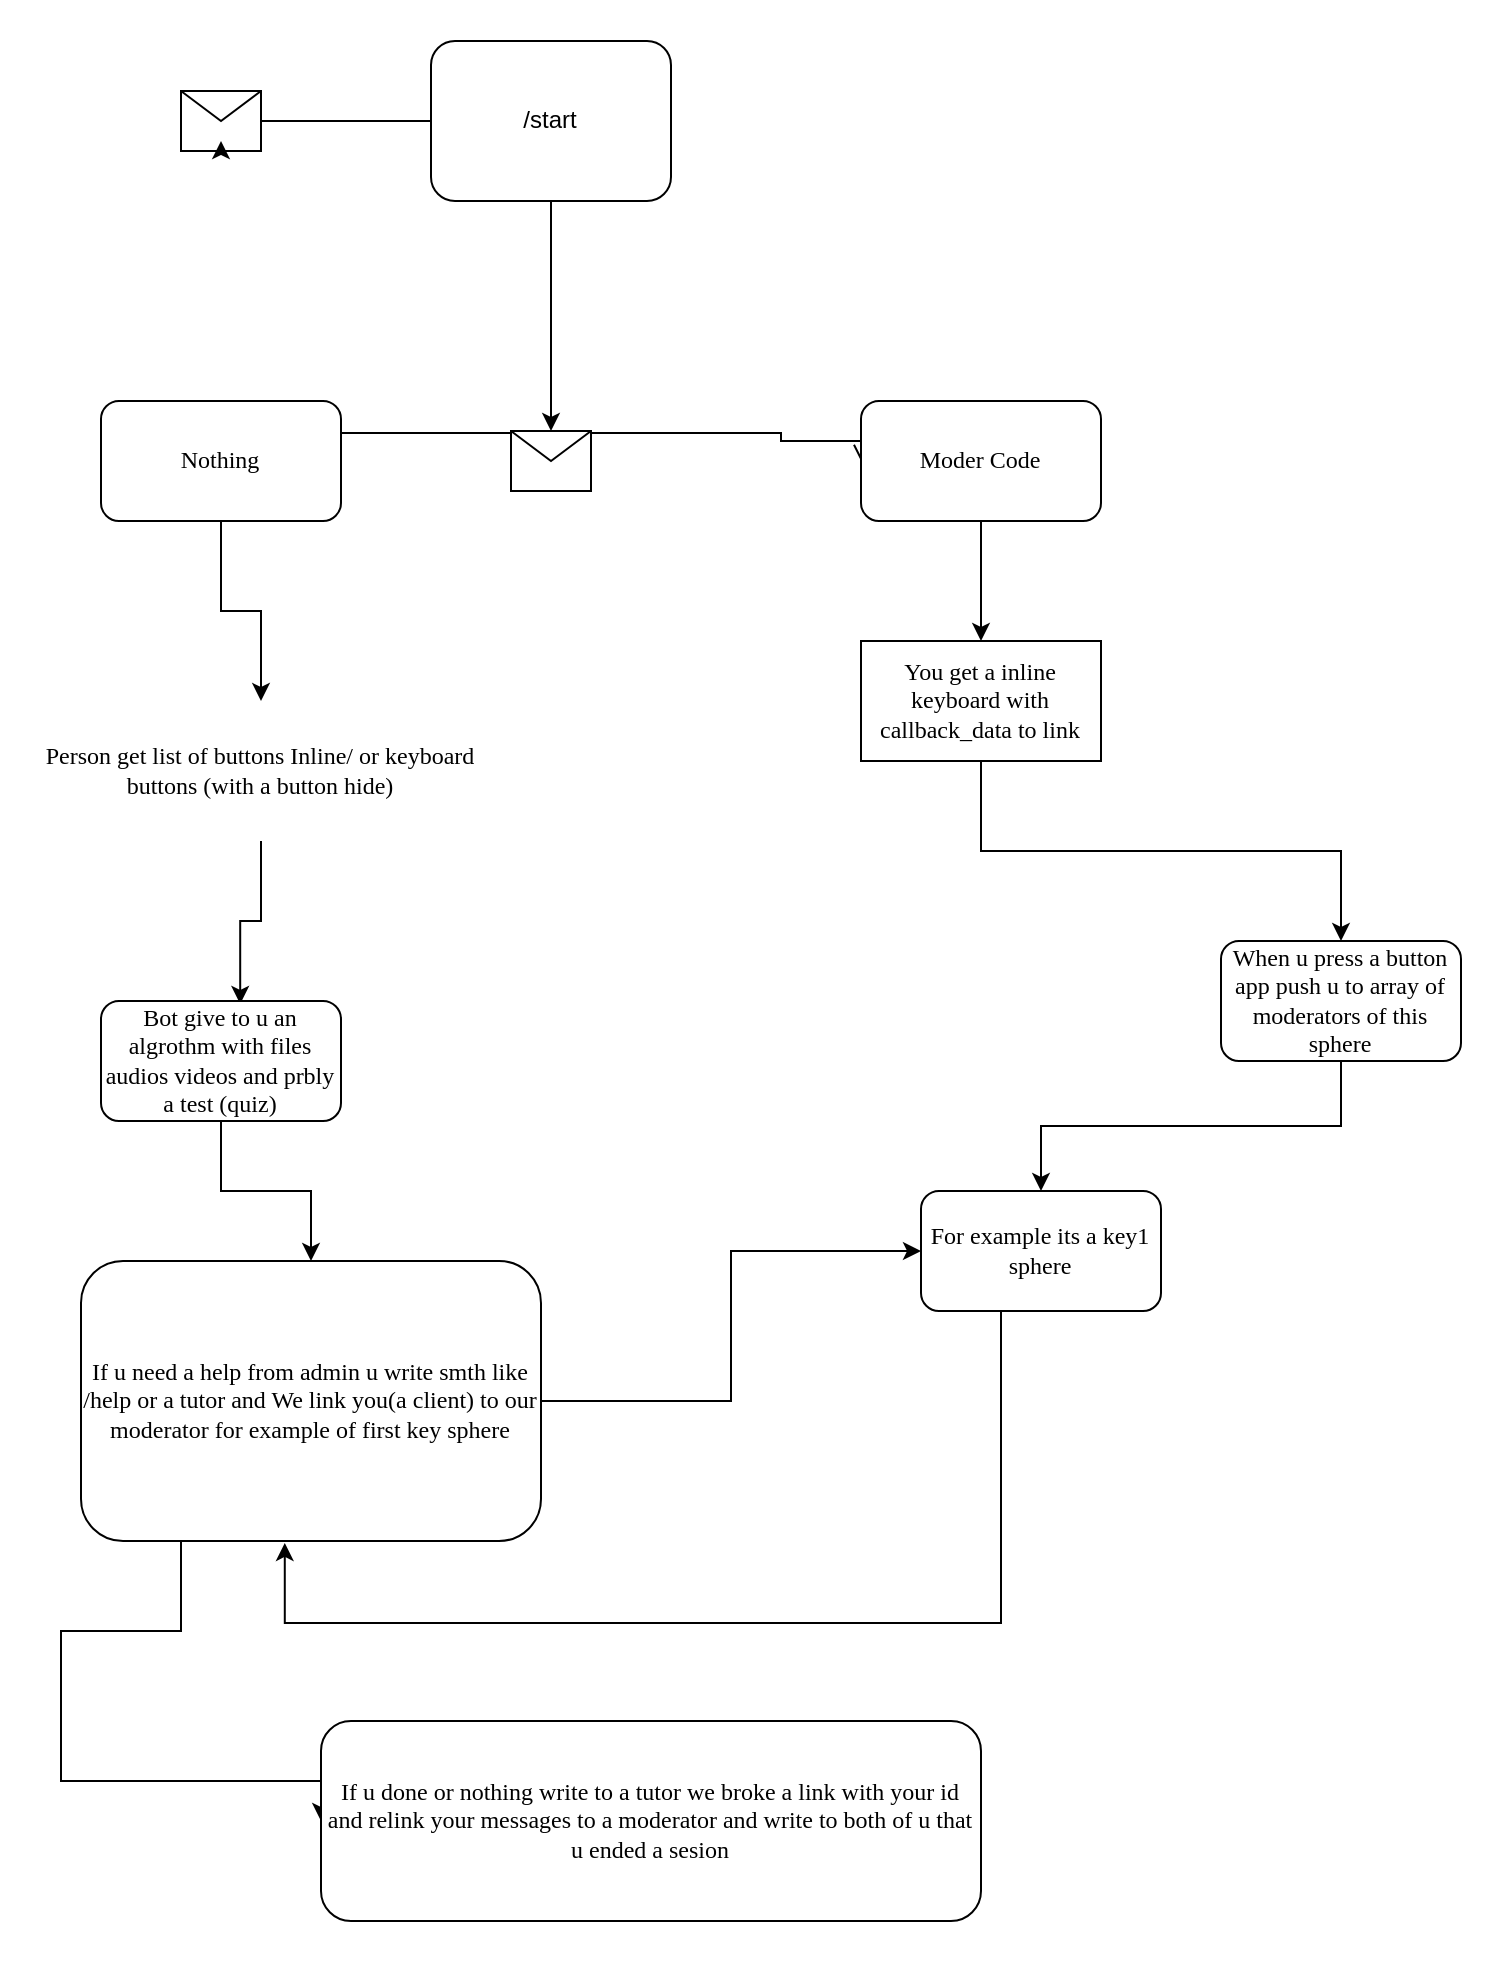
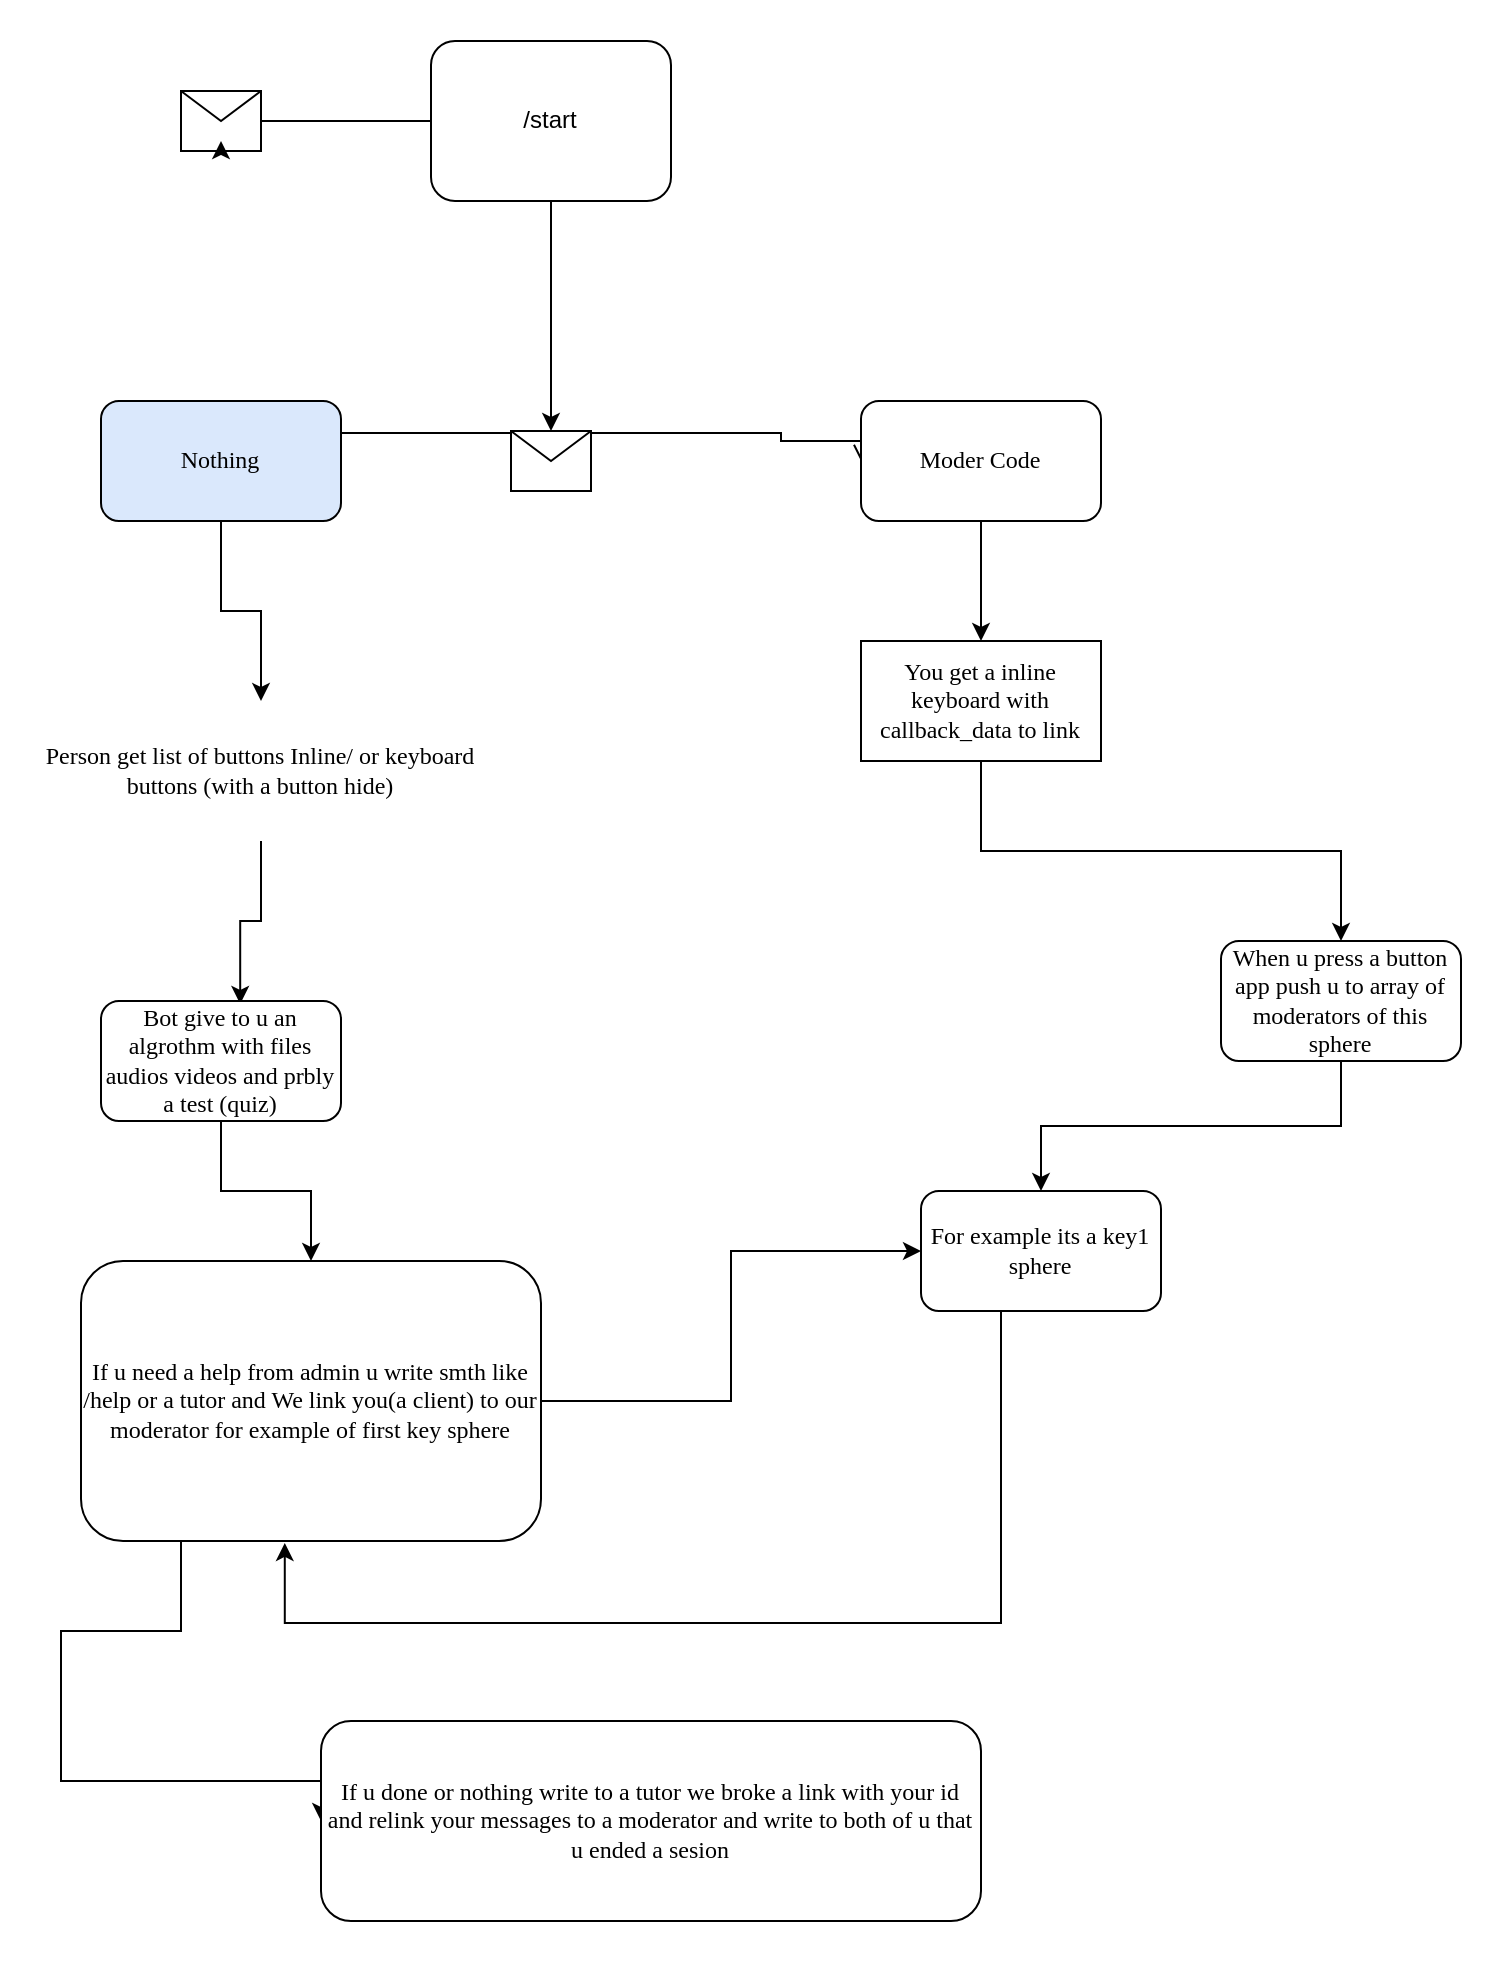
node "Nothing": fillcolor #ffffff -> #dae8fc
